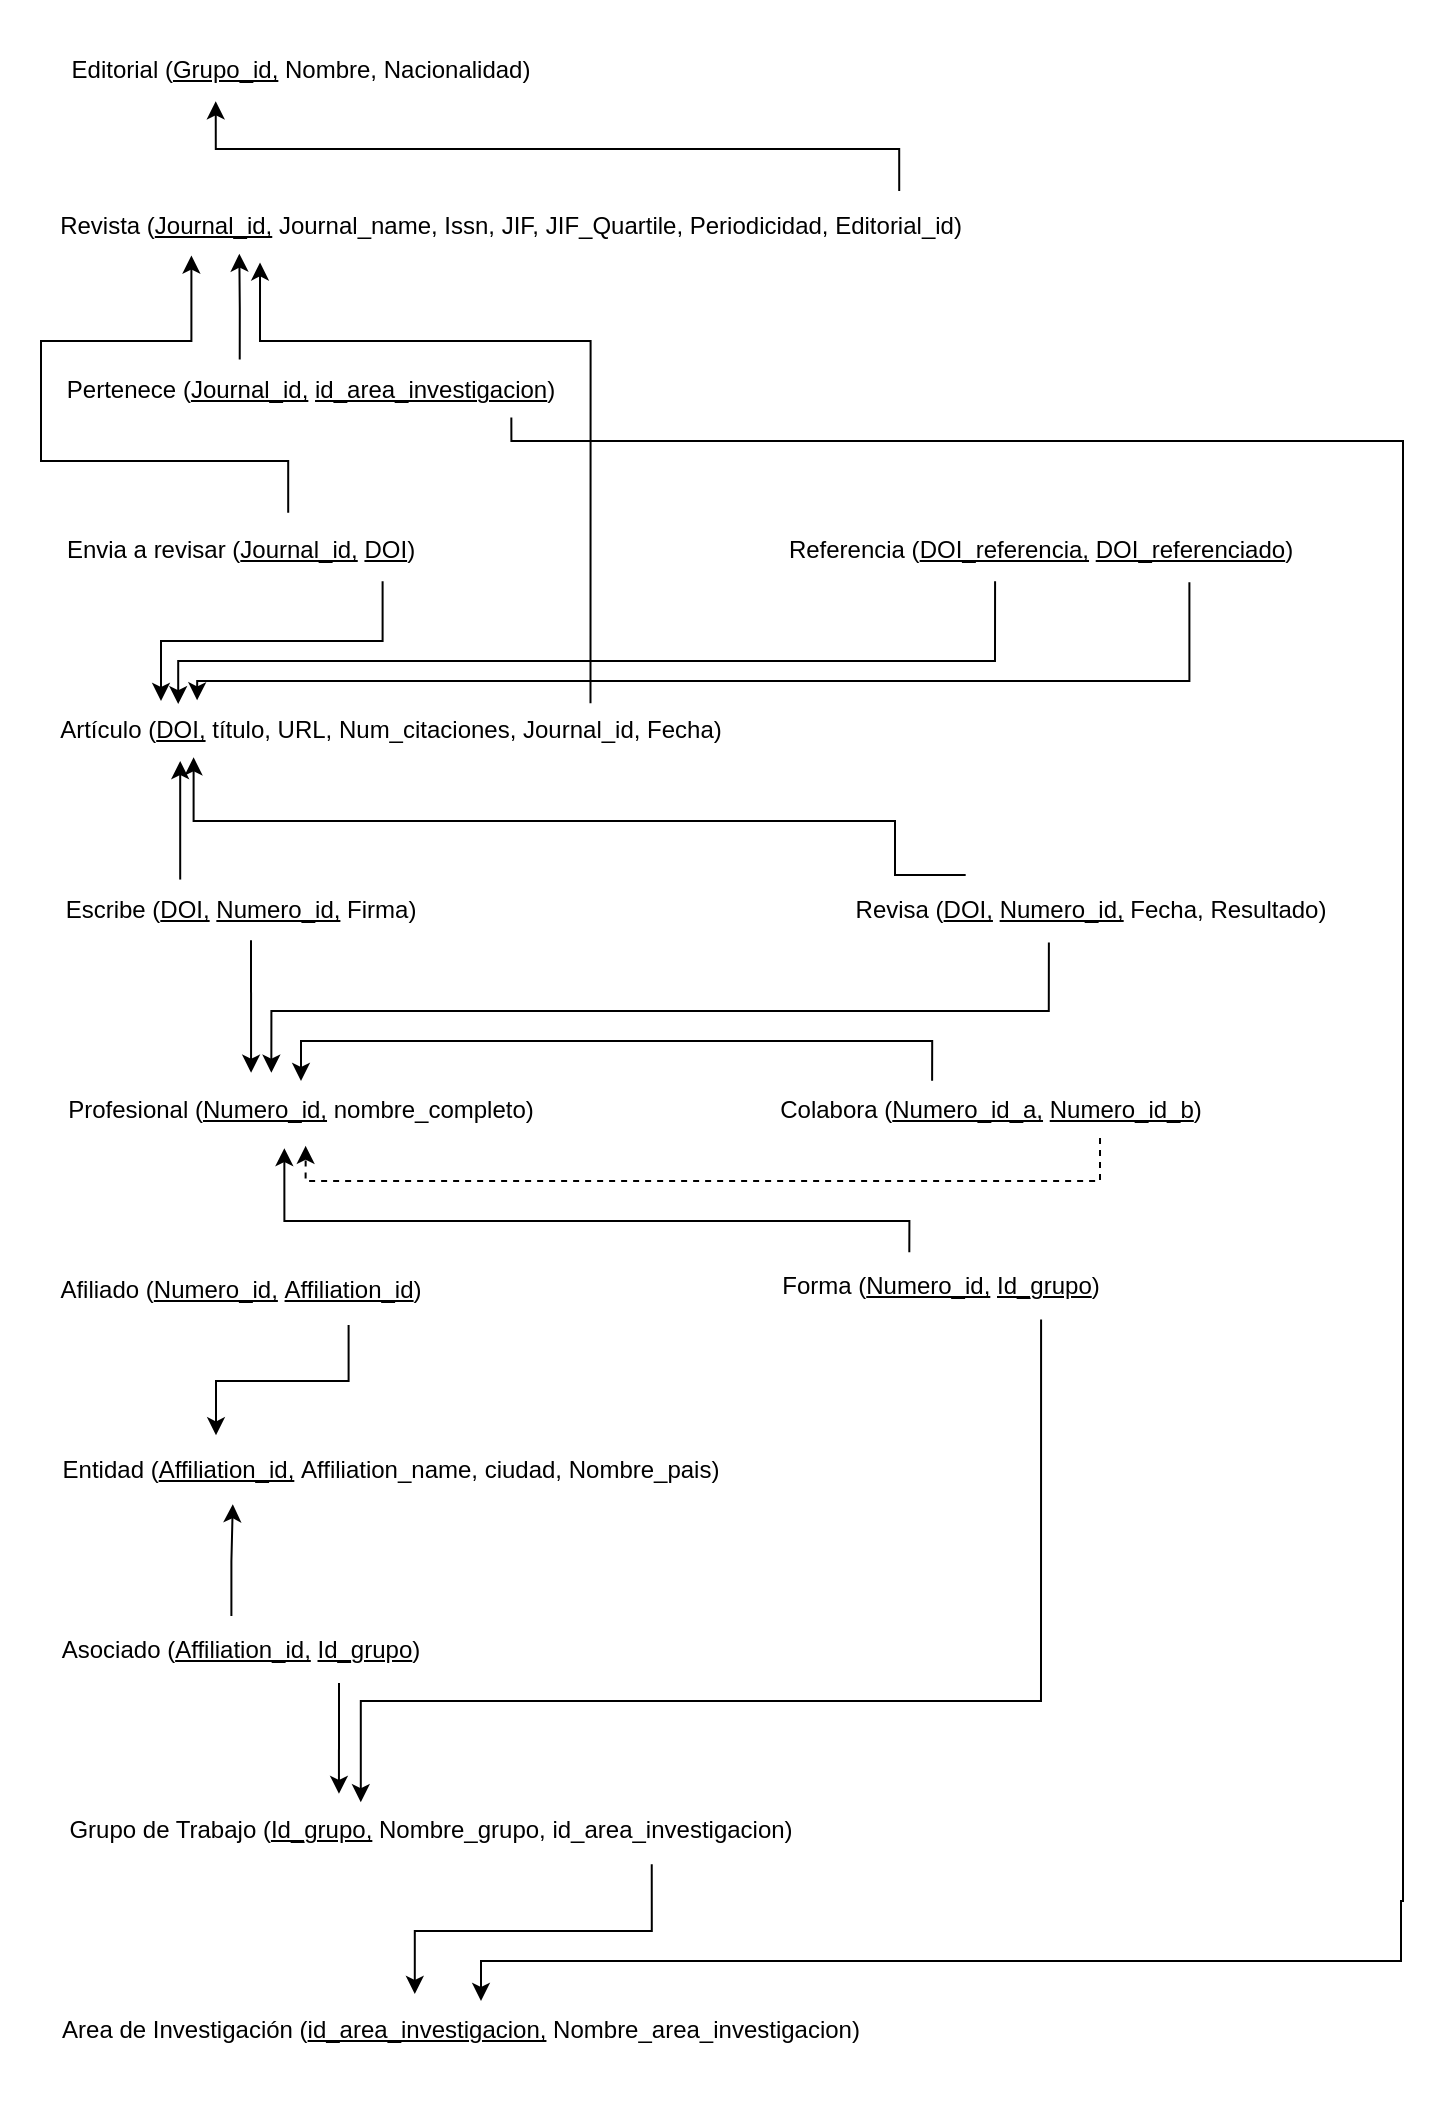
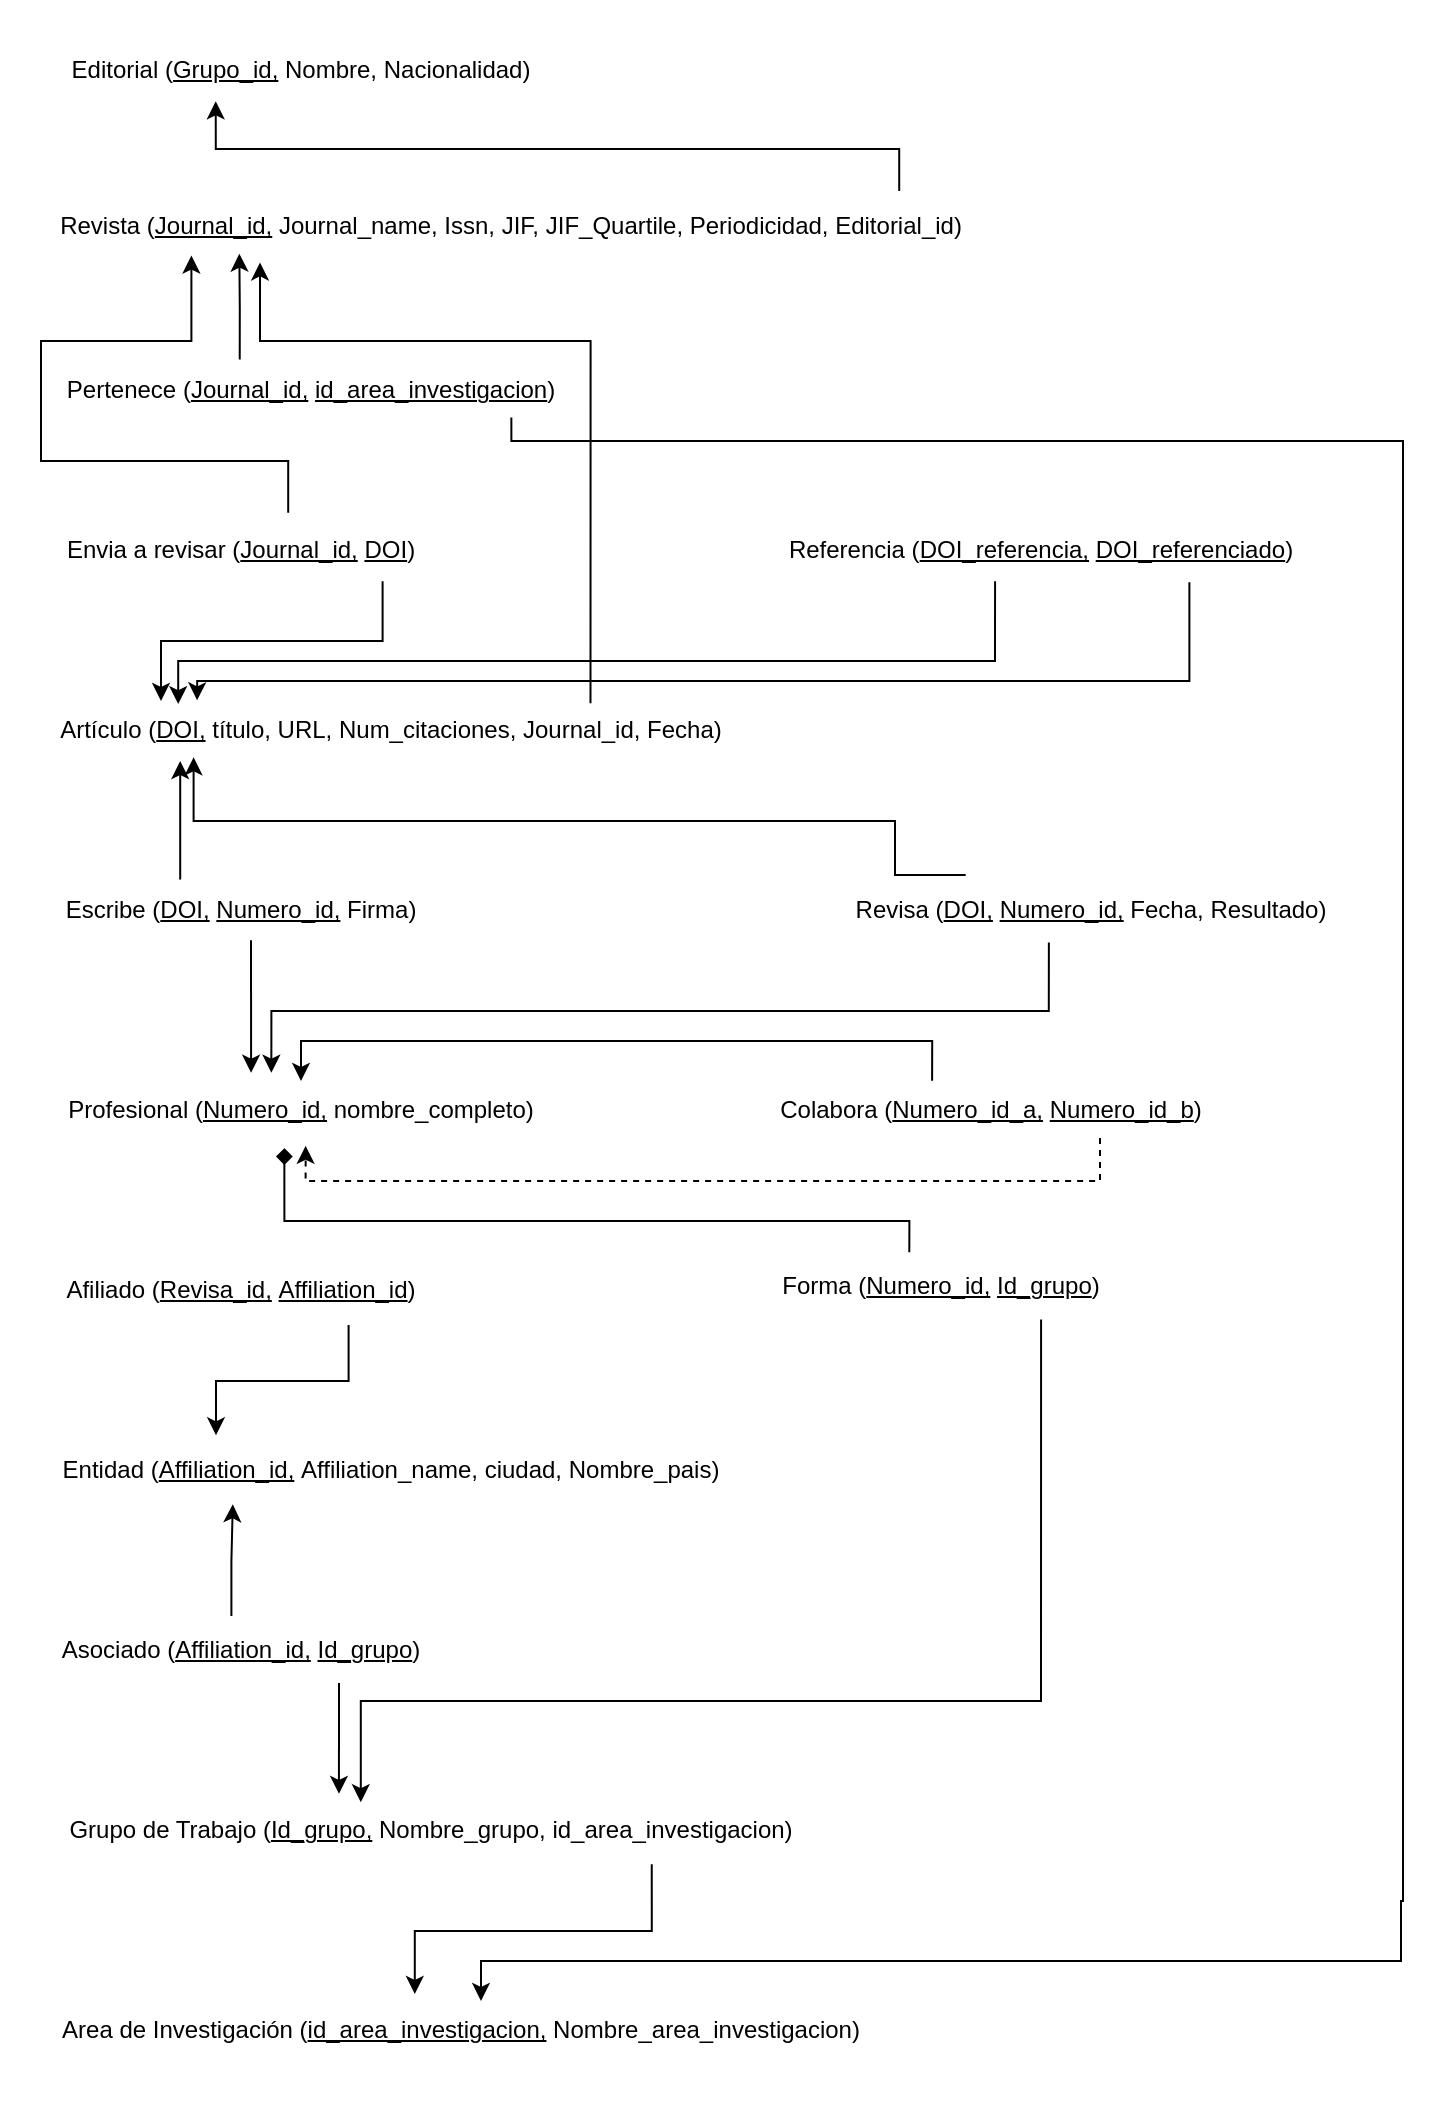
edge "Forma (Numero_id, Id_grupo)" -> "Profesional (Numero_id, nombre_completo)": arrowhead classic -> diamond
node "Afiliado (Numero_id, Affiliation_id)": label "Afiliado (Numero_id, Affiliation_id)" -> "Afiliado (Revisa_id, Affiliation_id)"
